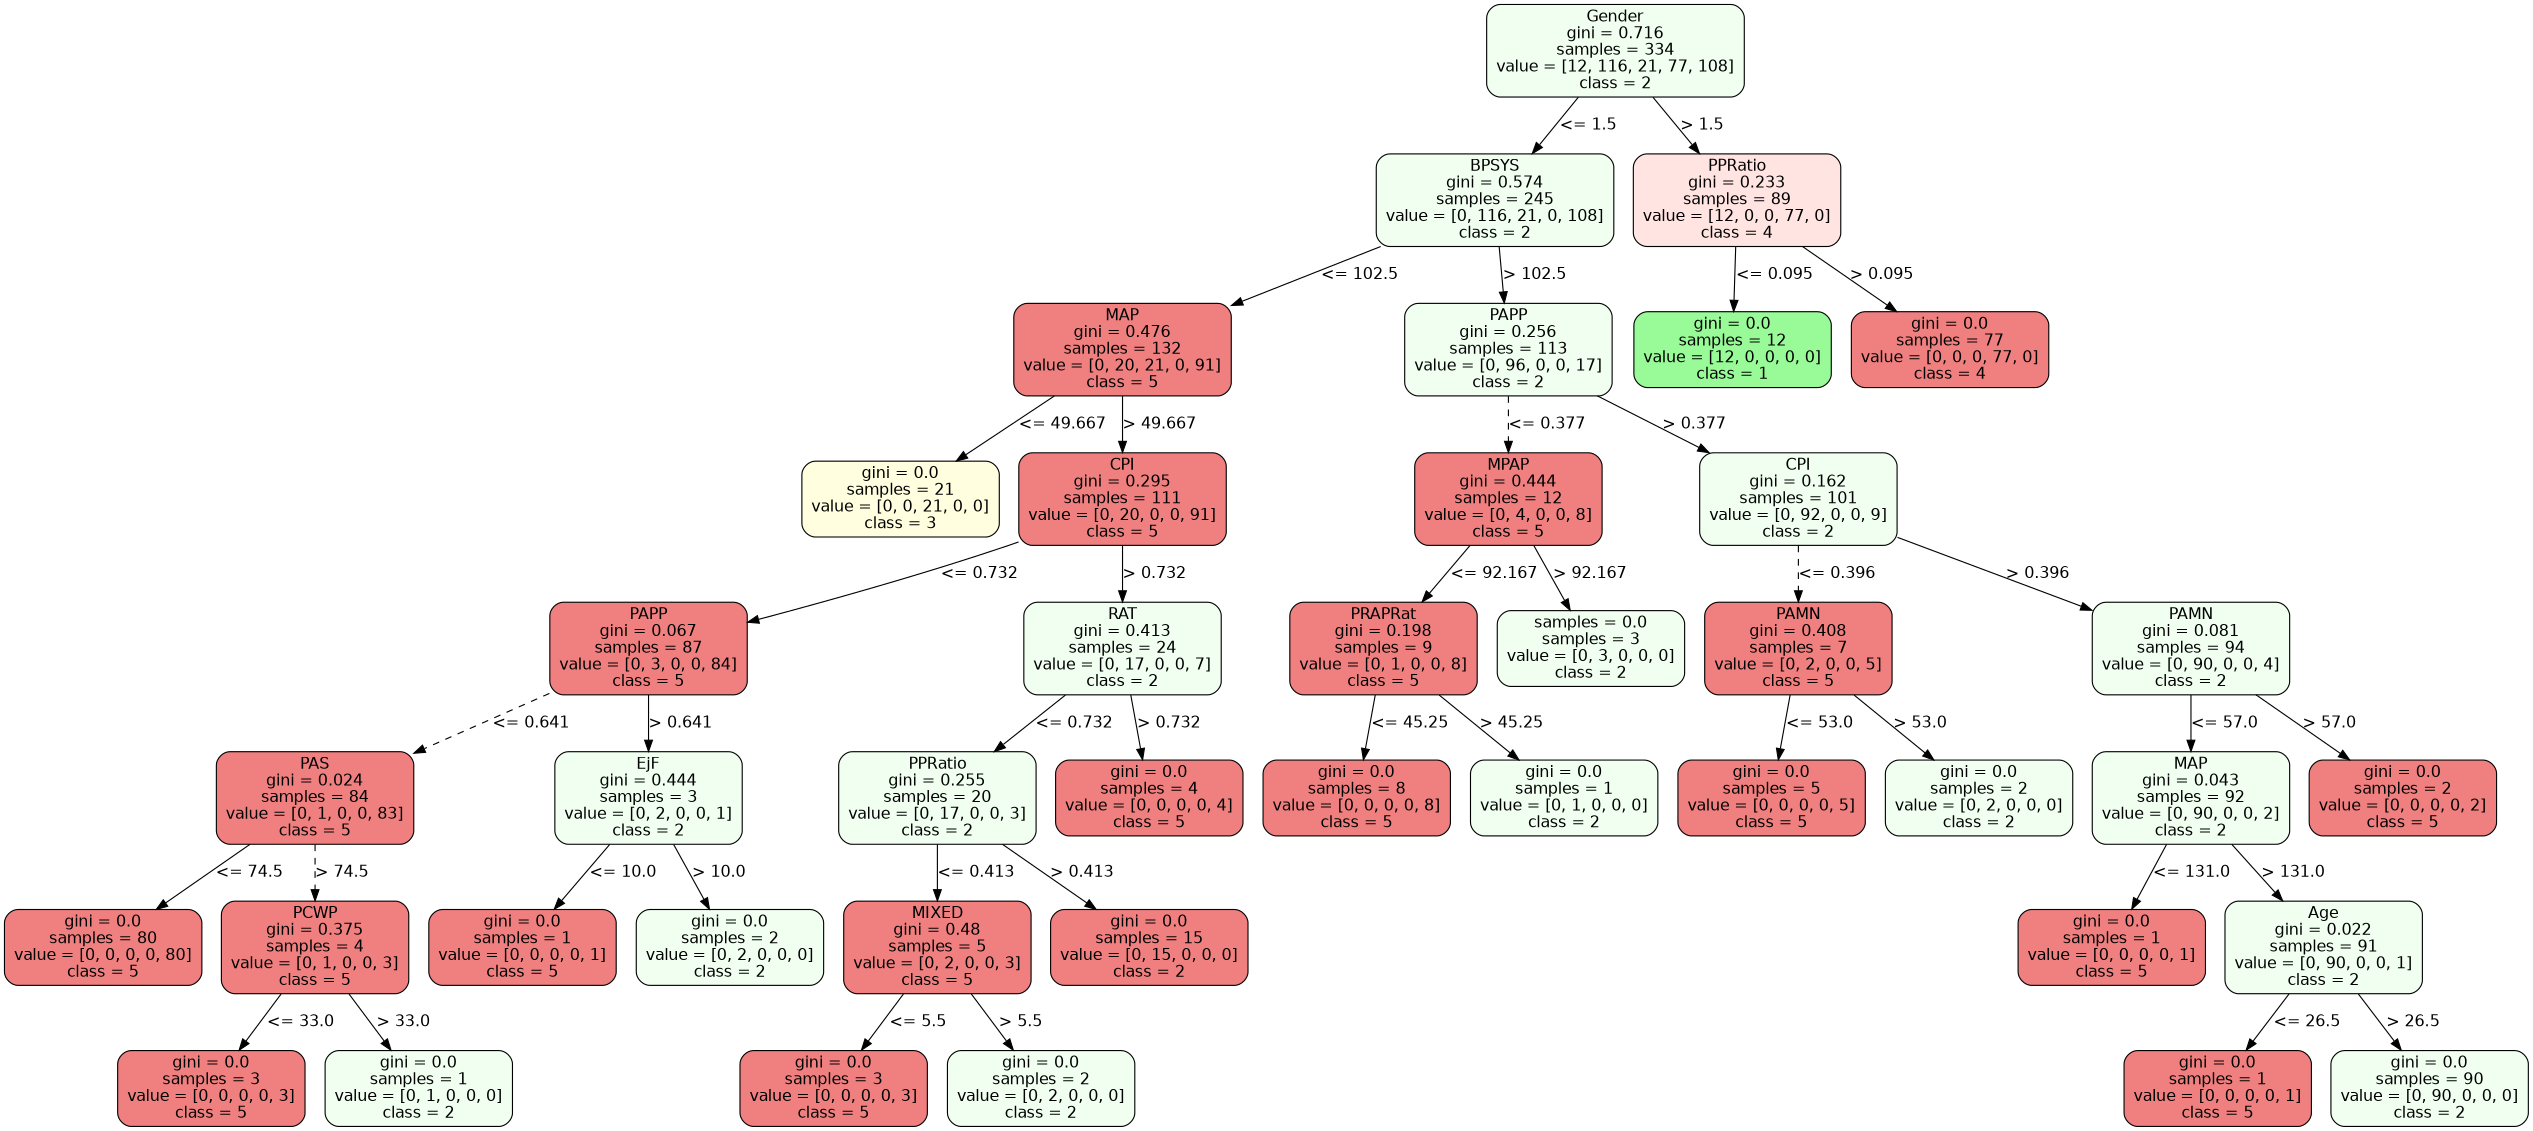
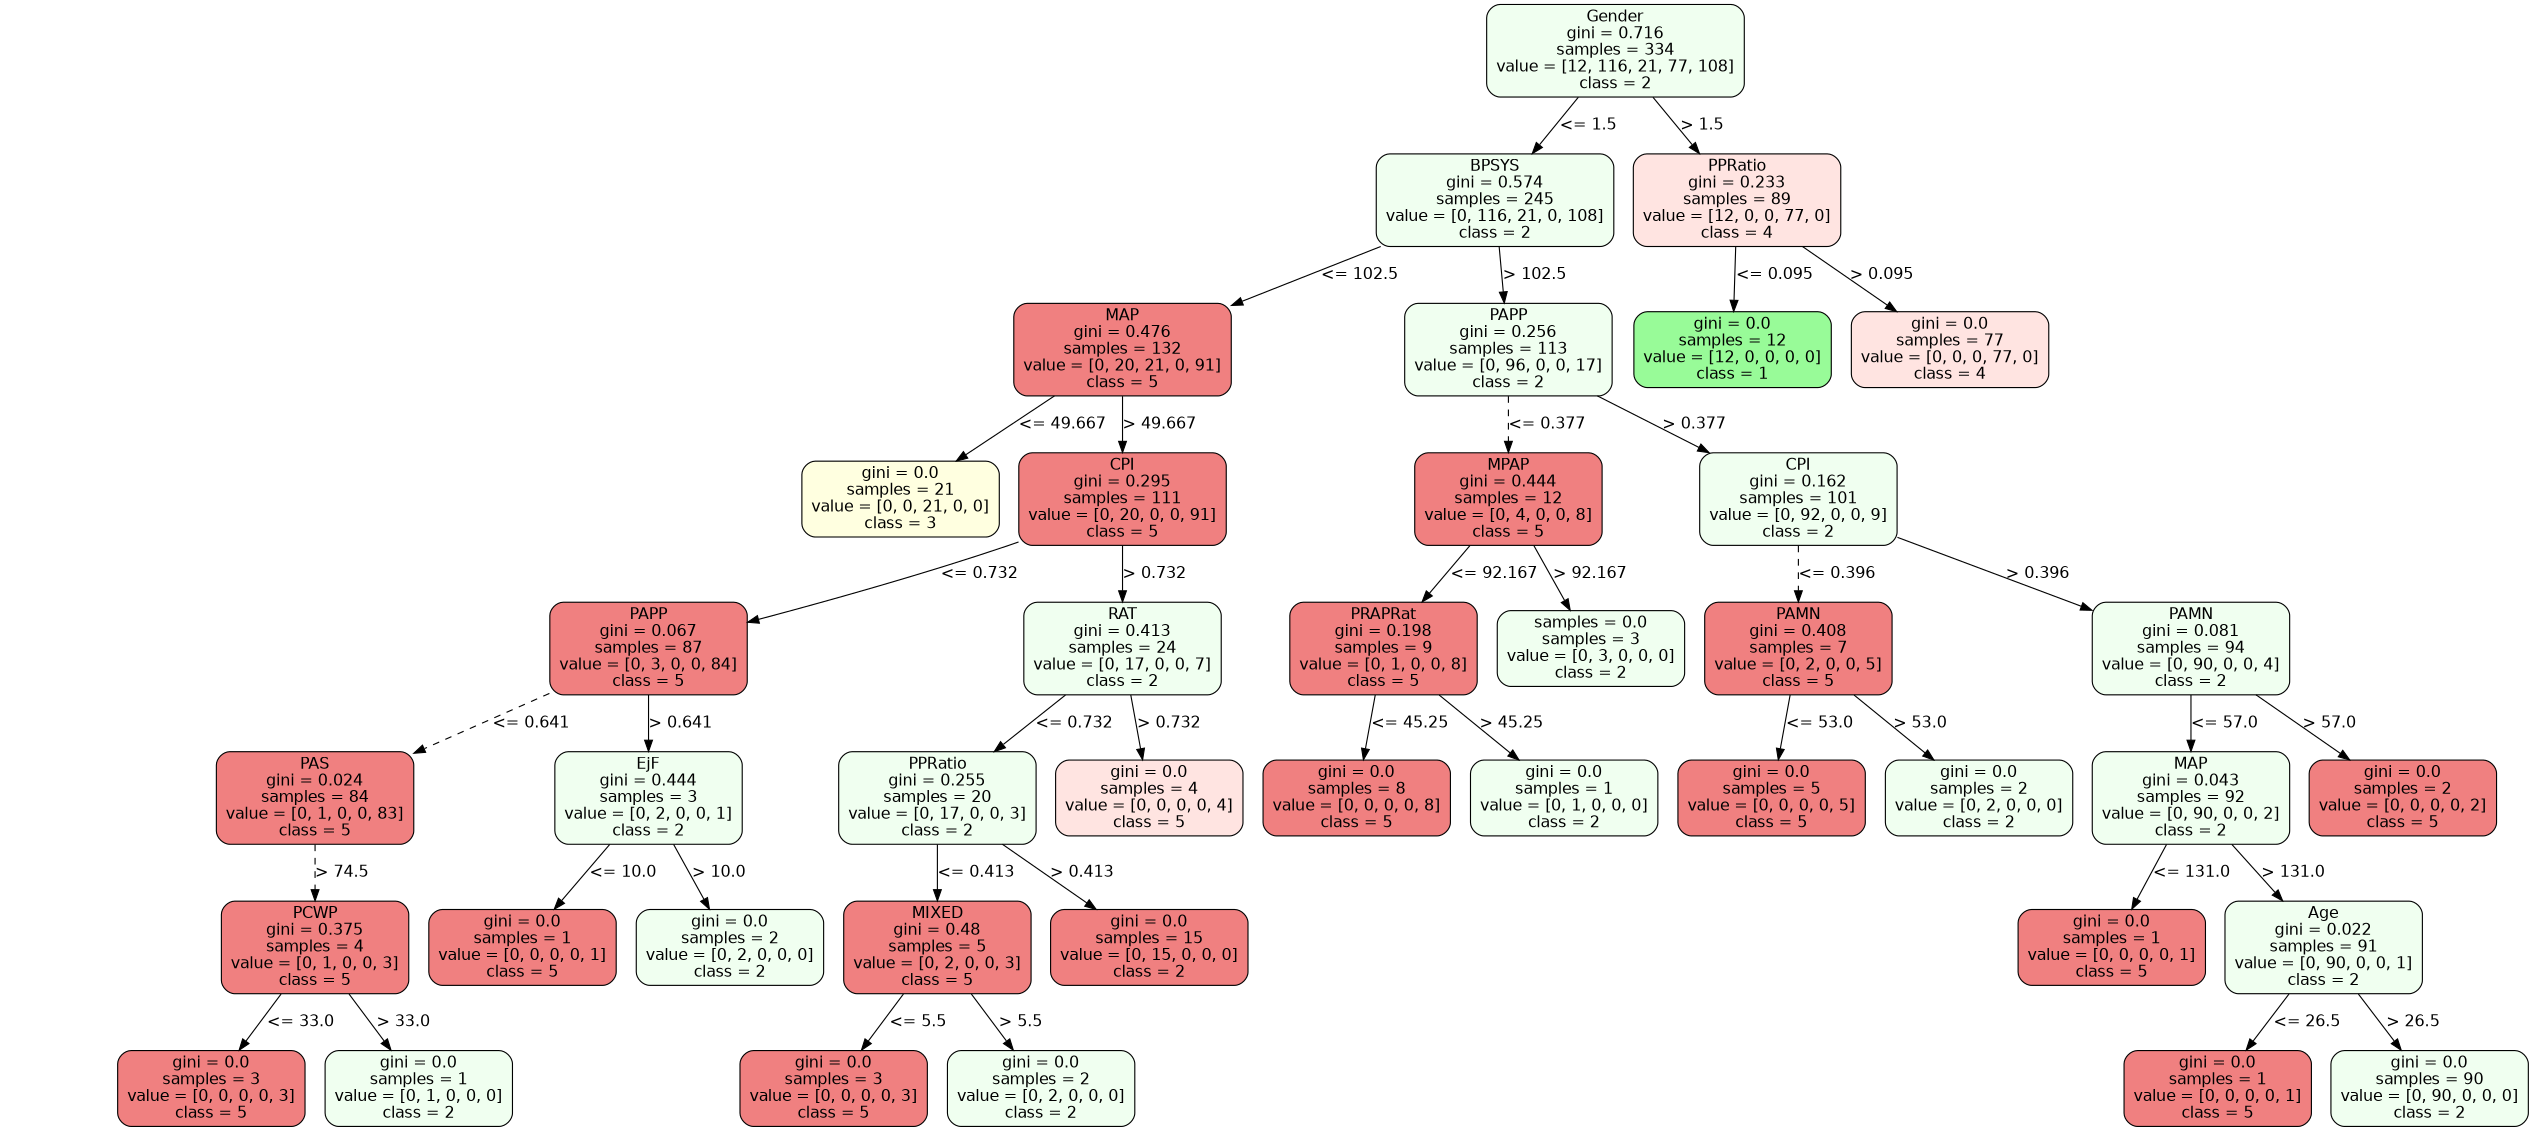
node "gini = 0.0 samples = 77 value = [0, 0, 0, 77, 0] class = 4": fillcolor lightcoral -> mistyrose
node "gini = 0.0 samples = 4 value = [0, 0, 0, 0, 4] class = 5": fillcolor lightcoral -> mistyrose
node "gini = 0.0 samples = 80 value = [0, 0, 0, 0, 80] class = 5": removed
